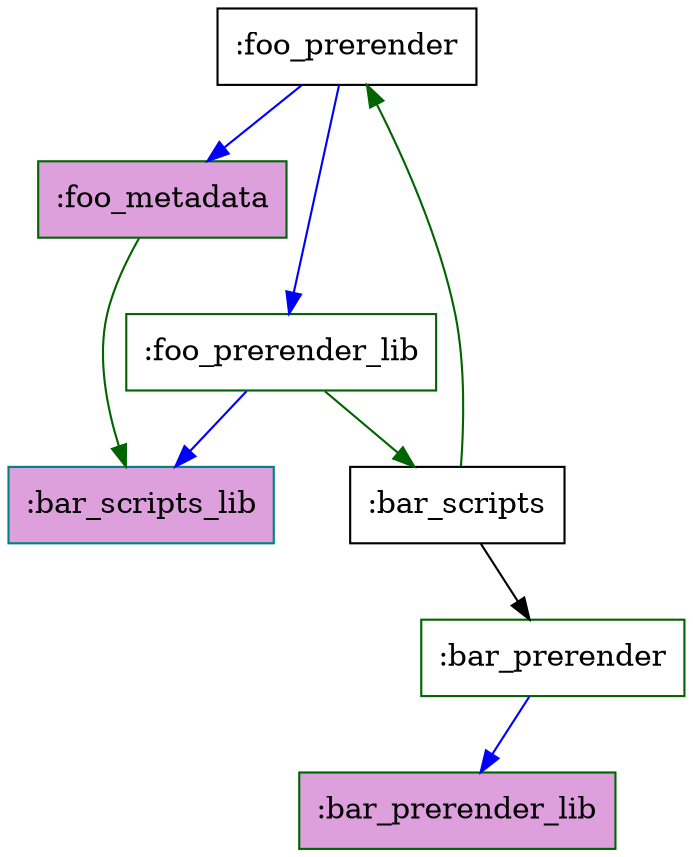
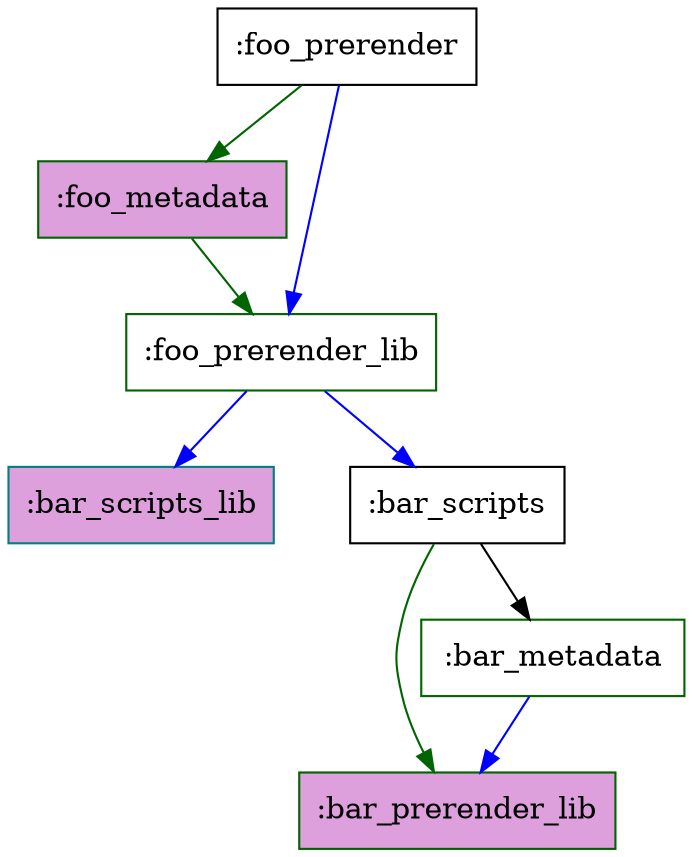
edge ":foo_prerender" -> ":foo_metadata": color blue -> darkgreen
edge ":bar_scripts" -> ":foo_prerender": now ":bar_scripts" -> ":bar_prerender_lib"
edge ":foo_metadata" -> ":bar_scripts_lib": now ":foo_metadata" -> ":foo_prerender_lib"
edge ":foo_prerender_lib" -> ":bar_scripts": color darkgreen -> blue
node ":bar_prerender": label ":bar_prerender" -> ":bar_metadata"
